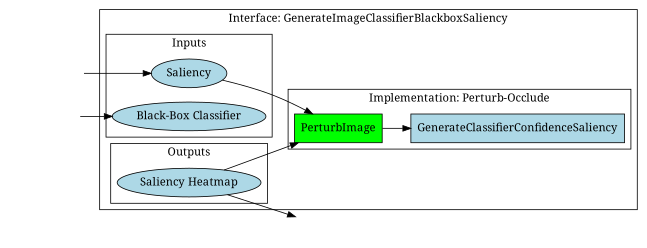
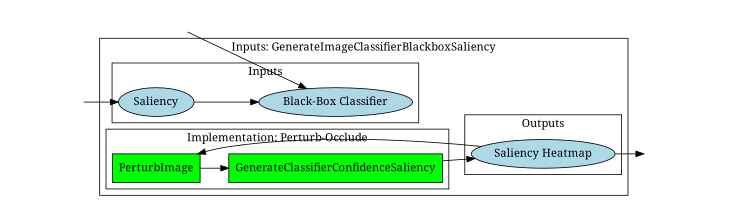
cluster "Interface: GenerateImageClassifierBlackboxSaliency": label "Interface: GenerateImageClassifierBlackboxSaliency" -> "Inputs: GenerateImageClassifierBlackboxSaliency"
edge "Saliency" -> "PerturbImage": now "Saliency" -> "Black-Box Classifier"
node "GenerateClassifierConfidenceSaliency": fillcolor lightblue -> green
edge "GenerateClassifierConfidenceSaliency" -> "Saliency Heatmap": added
